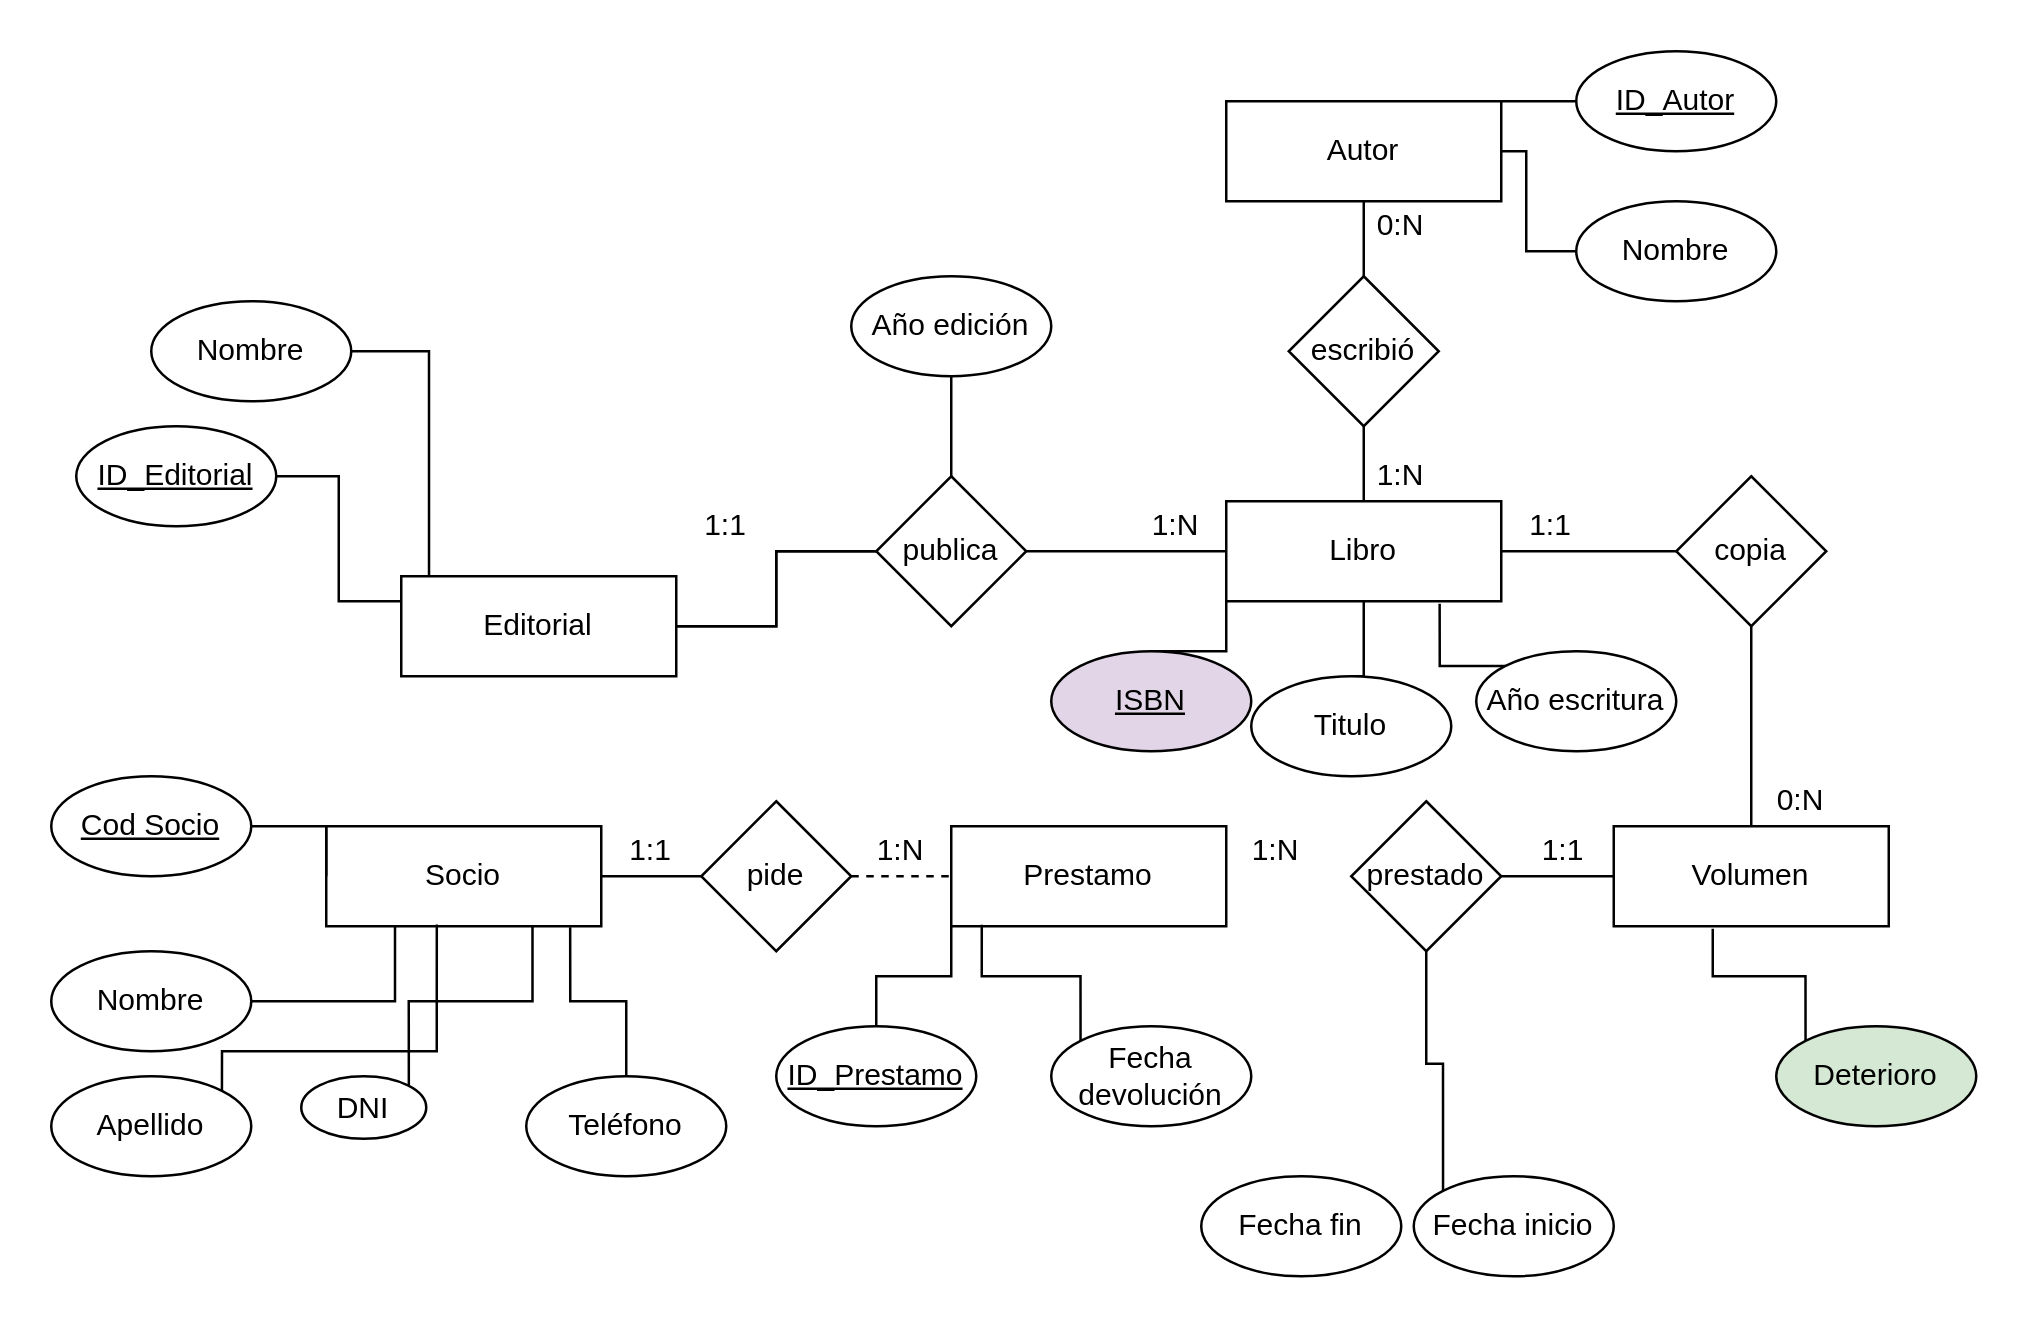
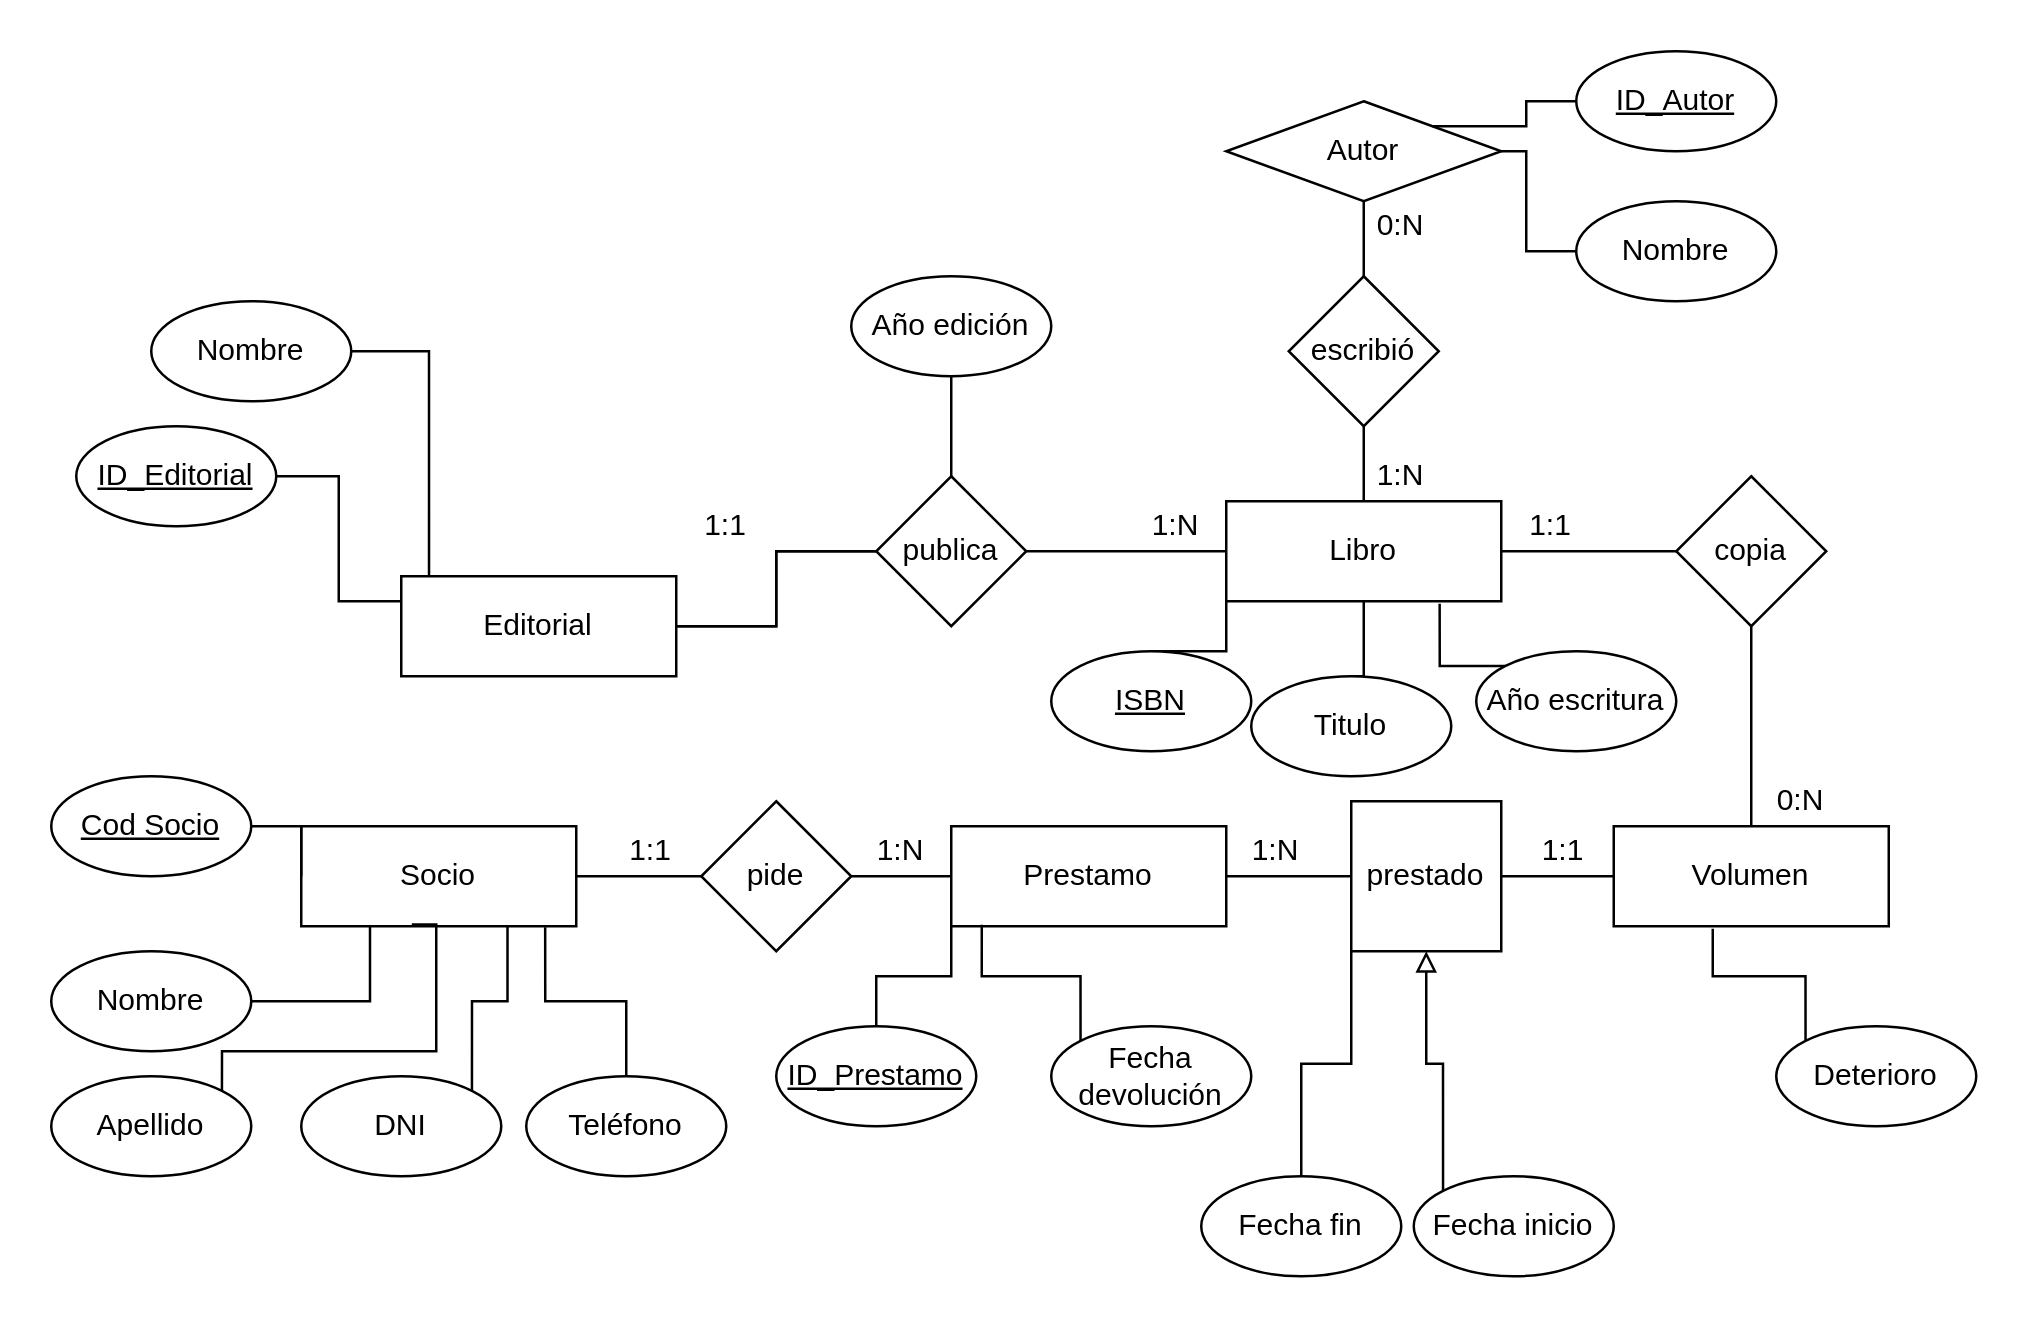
node "Autor": shape rectangle -> diamond
node "ISBN": fillcolor #e1d5e7 -> #ffffff
node "Socio": moved (464, 876) -> (439, 876)
edge "pide" -- "Prestamo": style dashed -> solid
edge "Prestamo" -- "prestado": added
node "prestado": shape diamond -> rectangle
edge "prestado" -- "Fecha inicio": arrowhead none -> block
edge "prestado" -- "Fecha fin": added
node "Deterioro": fillcolor #d5e8d4 -> #ffffff
node "DNI": size 125x63 -> 200x100
